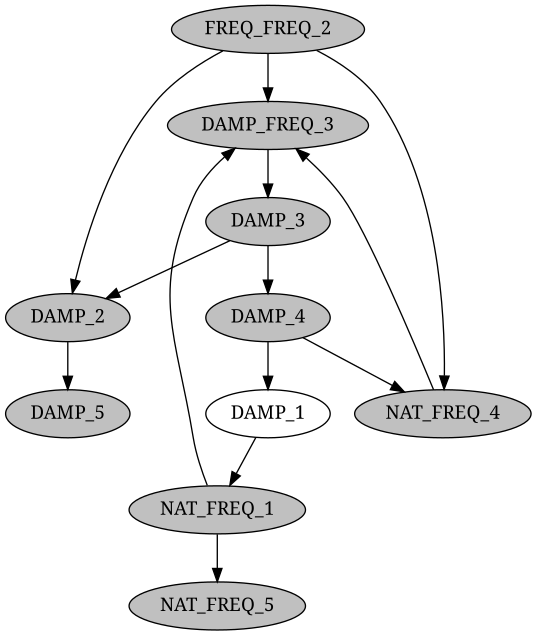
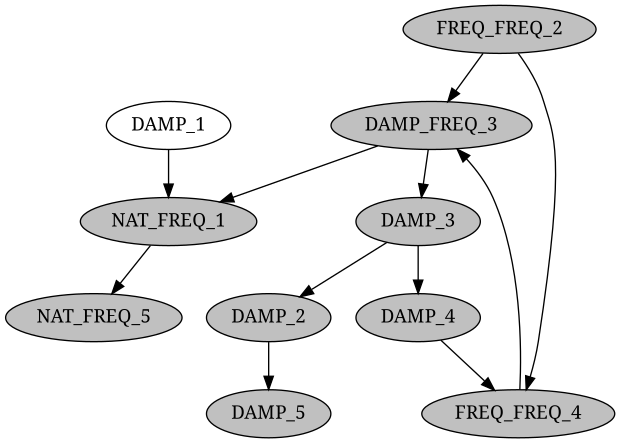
edge "FREQ_FREQ_2" -> "DAMP_2": removed
edge "NAT_FREQ_1" -> "DAMP_FREQ_3": reversed
edge "DAMP_4" -> "DAMP_1": removed
node "NAT_FREQ_4": label "NAT_FREQ_4" -> "FREQ_FREQ_4"
